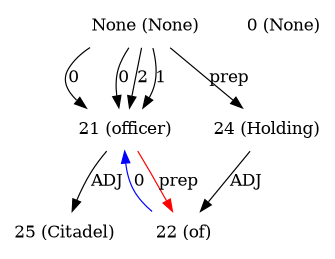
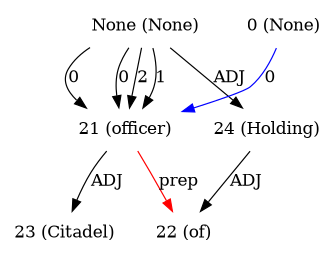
edge "None (None)" -> "24 (Holding)": label "prep" -> "ADJ"
edge "22 (of)" -> "21 (officer)": now "0 (None)" -> "21 (officer)"
node "25 (Citadel)": label "25 (Citadel)" -> "23 (Citadel)"
